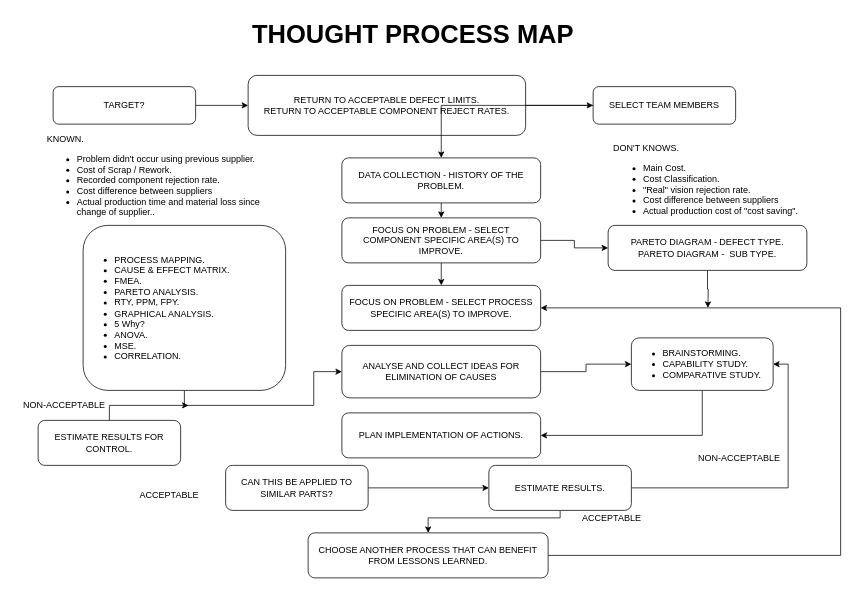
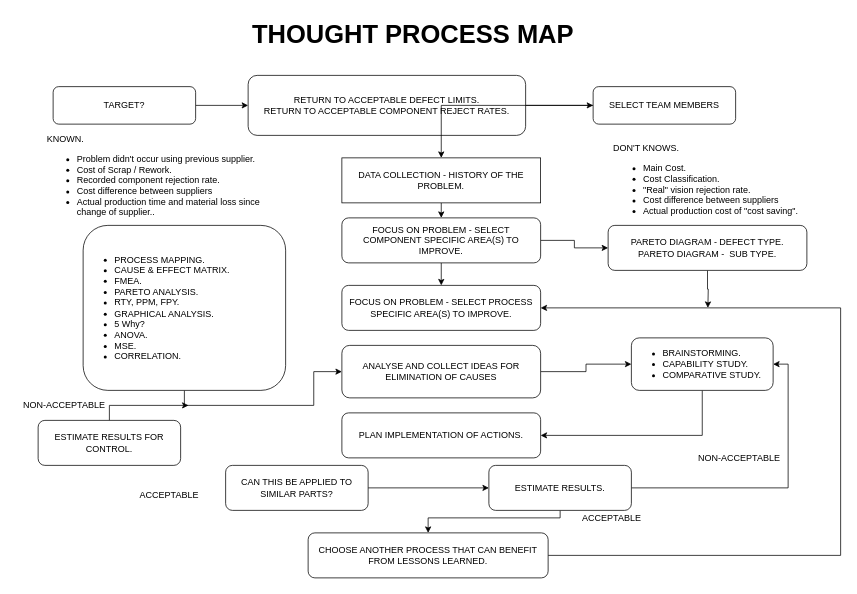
node "DATA COLLECTION - HISTORY OF THE PROBLEM.": shape rounded rectangle -> rectangle
